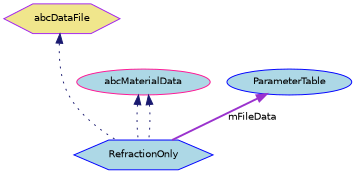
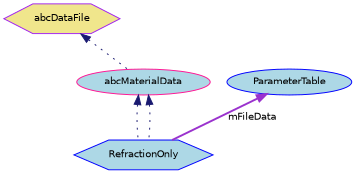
edge "RefractionOnly" -> "abcDataFile": now "abcMaterialData" -> "abcDataFile"
